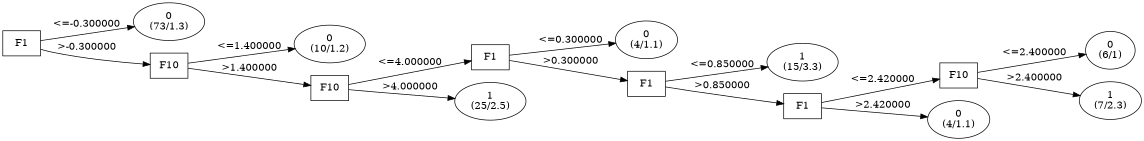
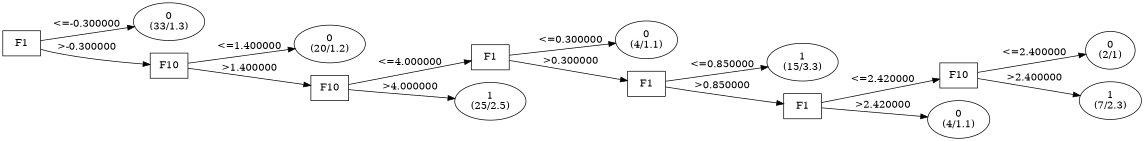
node "0 (73/1.3)": label "0 (73/1.3)" -> "0 (33/1.3)"
node "0 (10/1.2)": label "0 (10/1.2)" -> "0 (20/1.2)"
node "0 (6/1)": label "0 (6/1)" -> "0 (2/1)"
